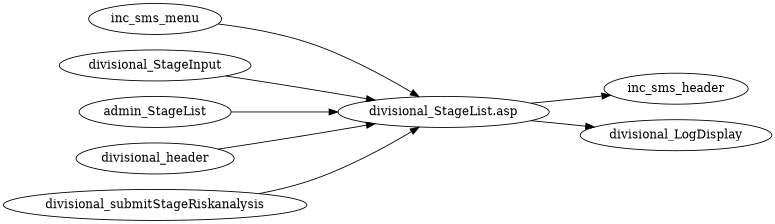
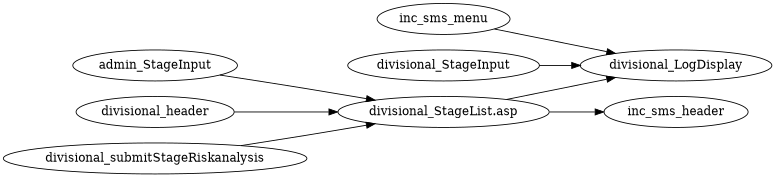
edge "inc_sms_menu" -> "divisional_StageList.asp": now "inc_sms_menu" -> "divisional_LogDisplay"
edge "divisional_StageInput" -> "divisional_StageList.asp": now "divisional_StageInput" -> "divisional_LogDisplay"
node "admin_StageList": label "admin_StageList" -> "admin_StageInput"
